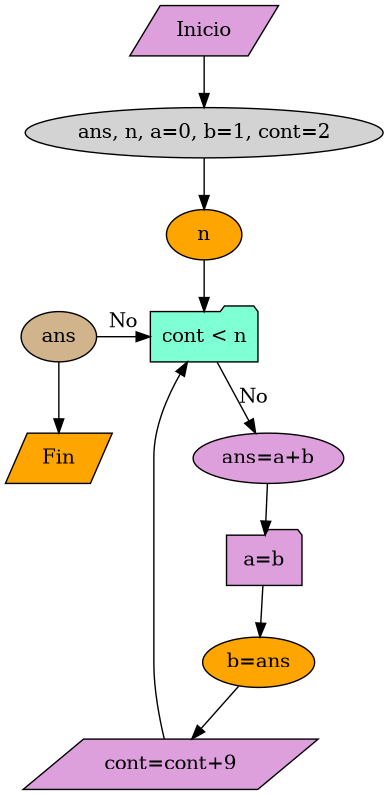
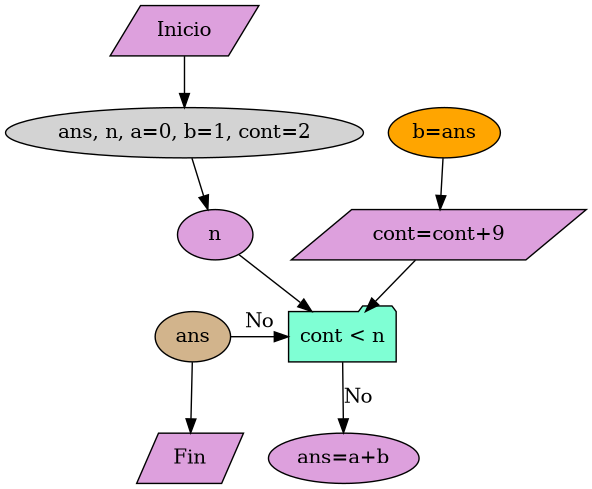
node "n": fillcolor orange -> plum
node "Fin": fillcolor orange -> plum
node "a=b": removed
